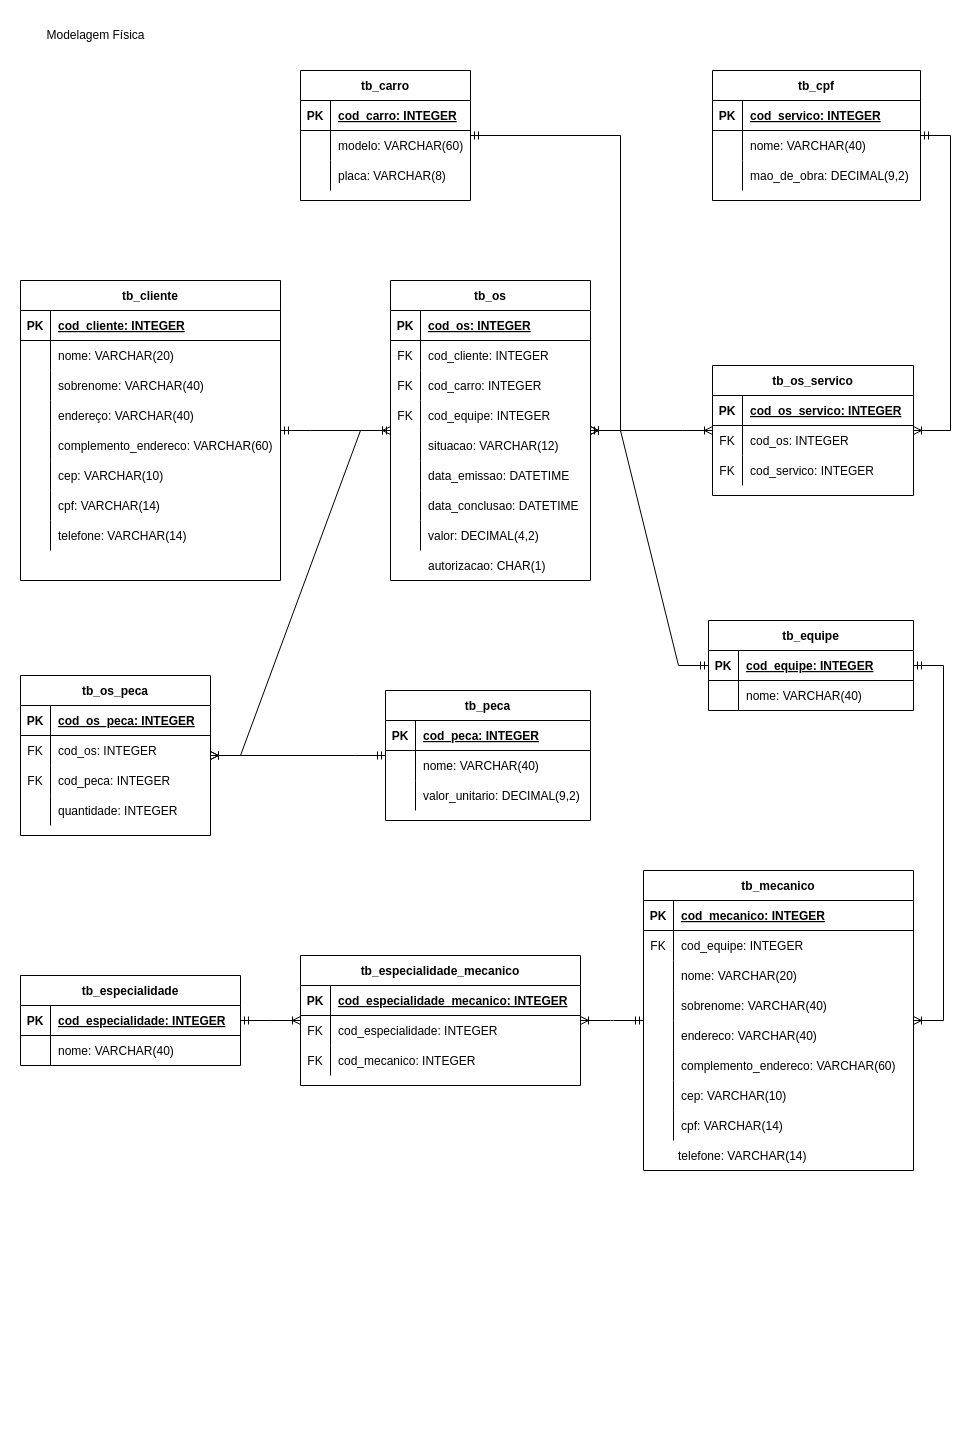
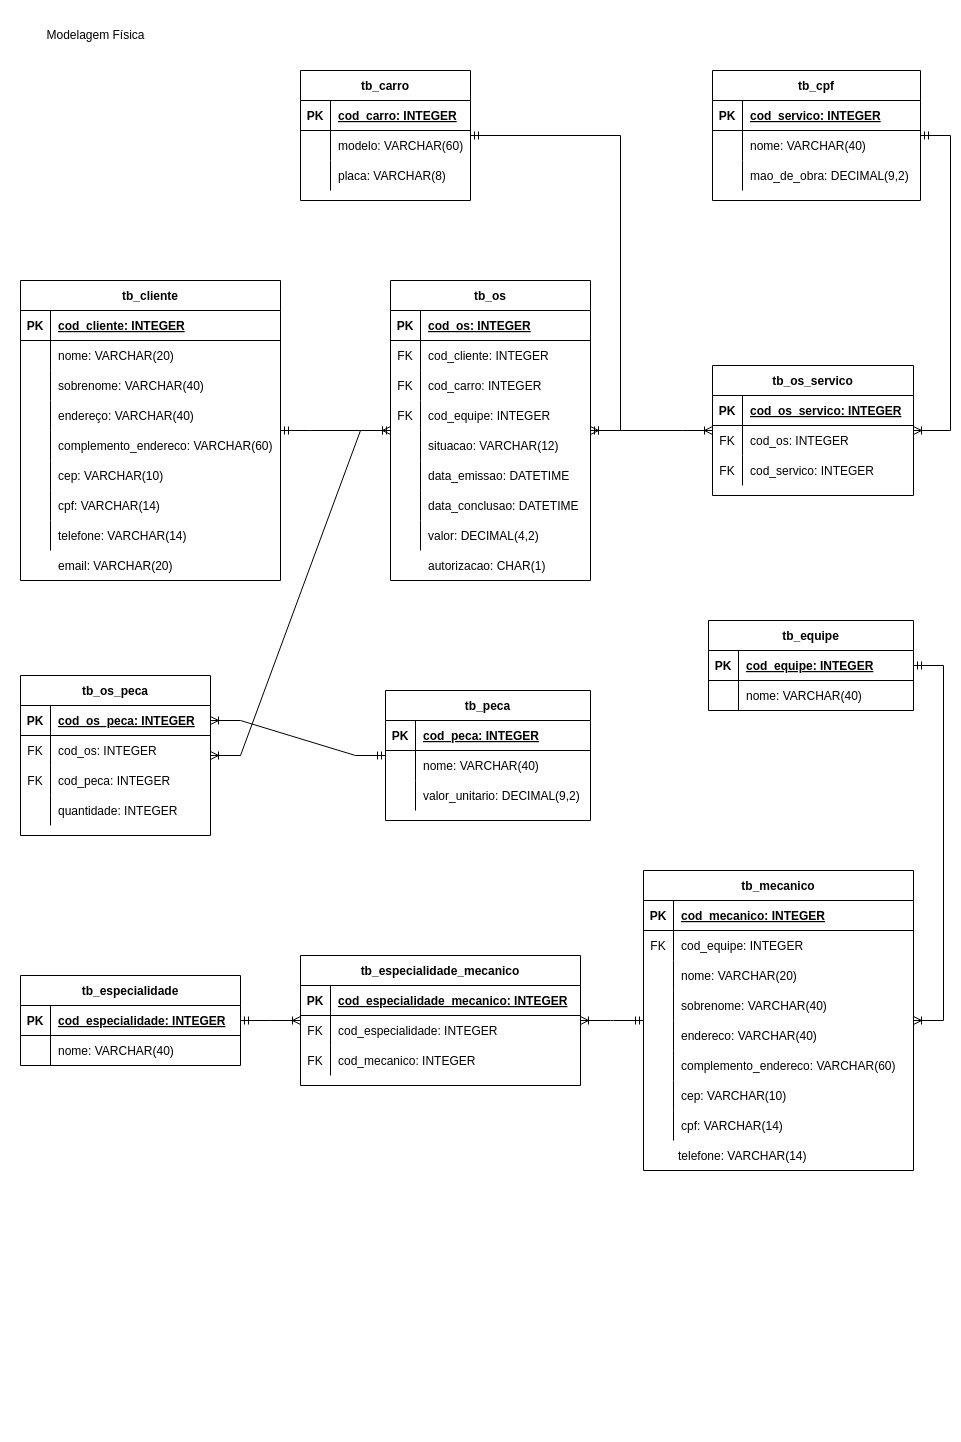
node "email: VARCHAR(20)": added
edge "tb_os" -- "tb_equipe": removed
edge "tb_os_peca" -- "tb_peca": now "cod_os_peca: INTEGER" -- "tb_peca"
